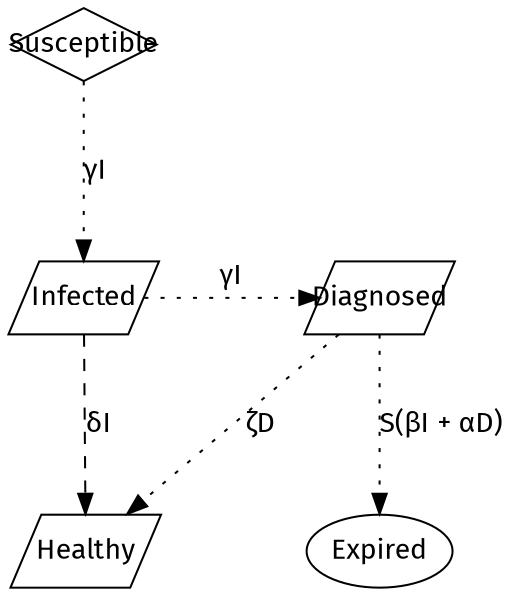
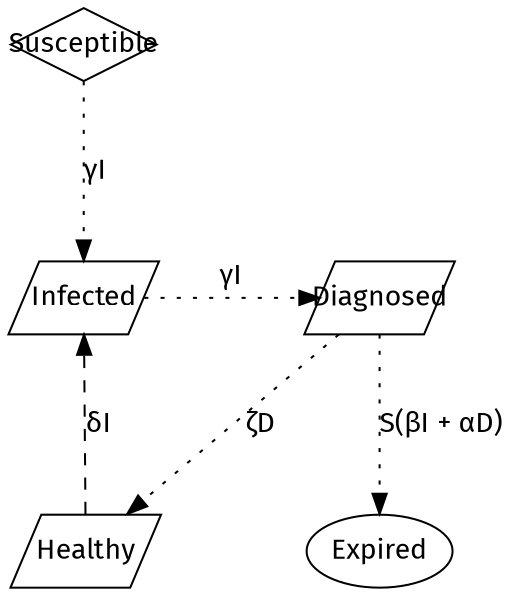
edge "Infected" -> "Healthy": reversed
